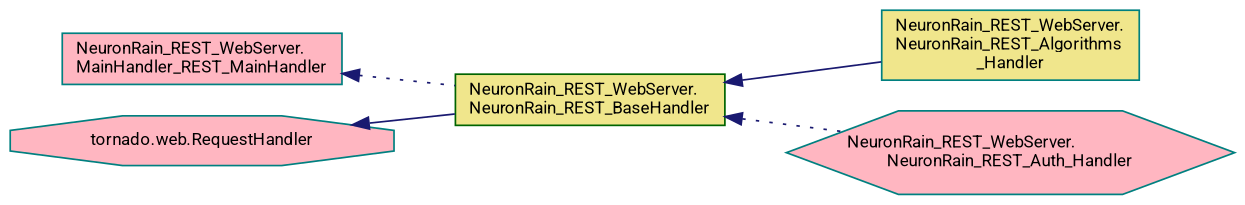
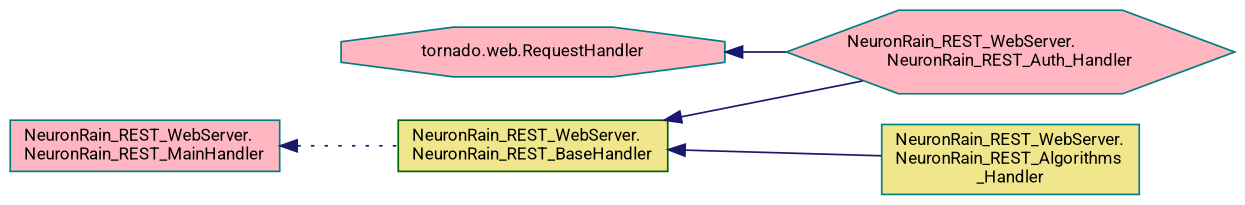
node "NeuronRain_REST_WebServer. MainHandler_REST_MainHandler": label "NeuronRain_REST_WebServer. MainHandler_REST_MainHandler" -> "NeuronRain_REST_WebServer. NeuronRain_REST_MainHandler"
edge "NeuronRain_REST_WebServer. NeuronRain_REST_BaseHandler" -> "tornado.web.RequestHandler": now "NeuronRain_REST_WebServer. NeuronRain_REST_Auth_Handler" -> "tornado.web.RequestHandler"
edge "NeuronRain_REST_WebServer. NeuronRain_REST_Auth_Handler" -> "NeuronRain_REST_WebServer. NeuronRain_REST_BaseHandler": style dotted -> solid
